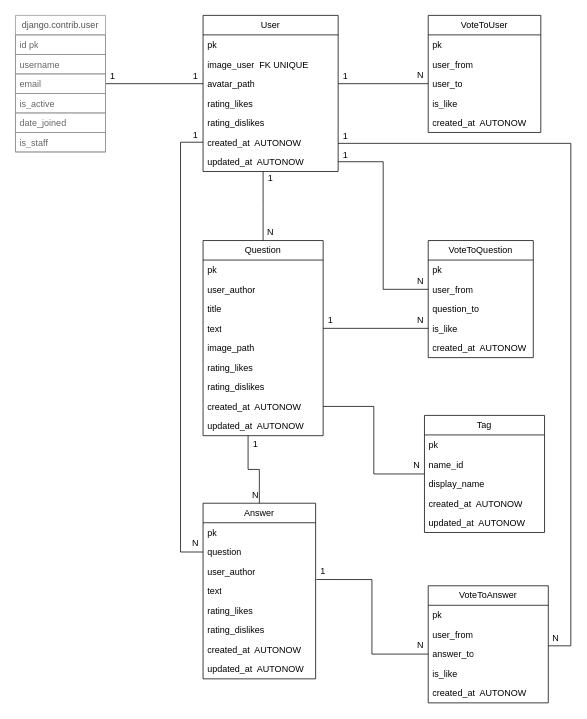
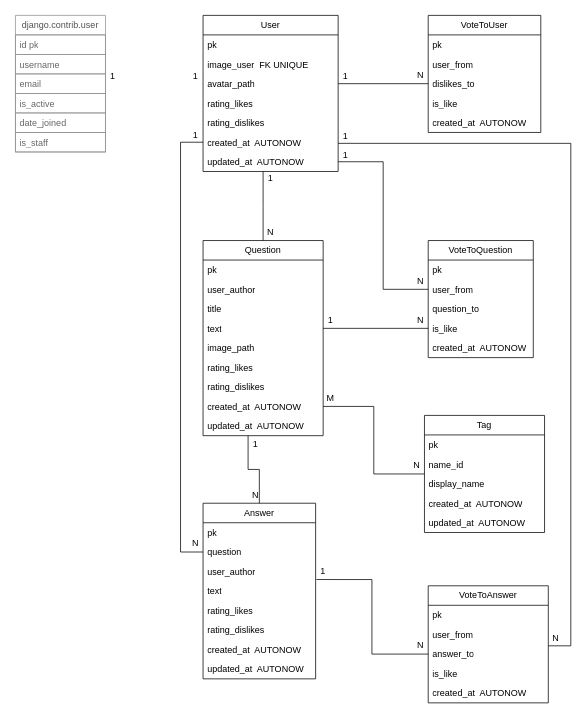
edge "django.contrib.user" -- "avatar_path": removed
node "user_to": label "user_to" -> "dislikes_to"
node "M": added
